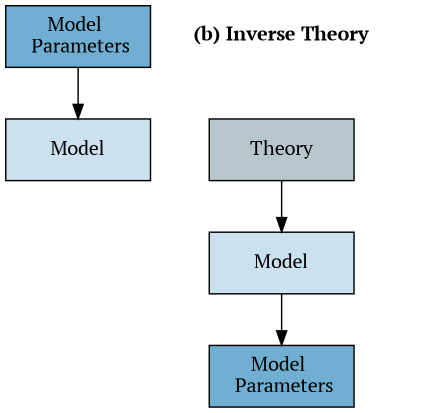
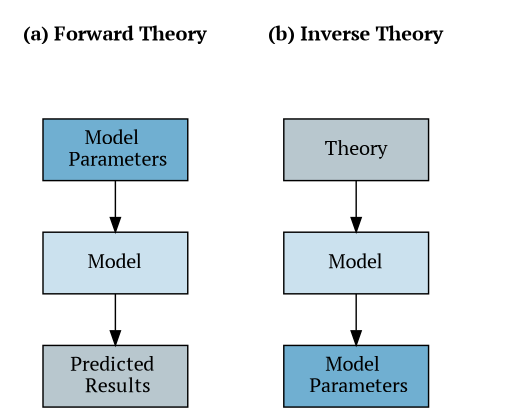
node "(a) Forward Theory": added
node "Predicted Results": added
